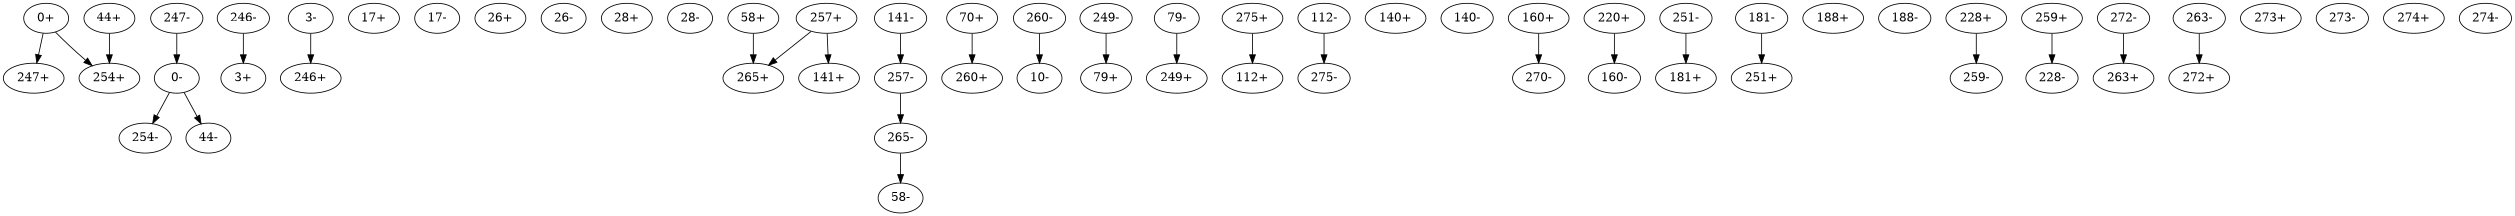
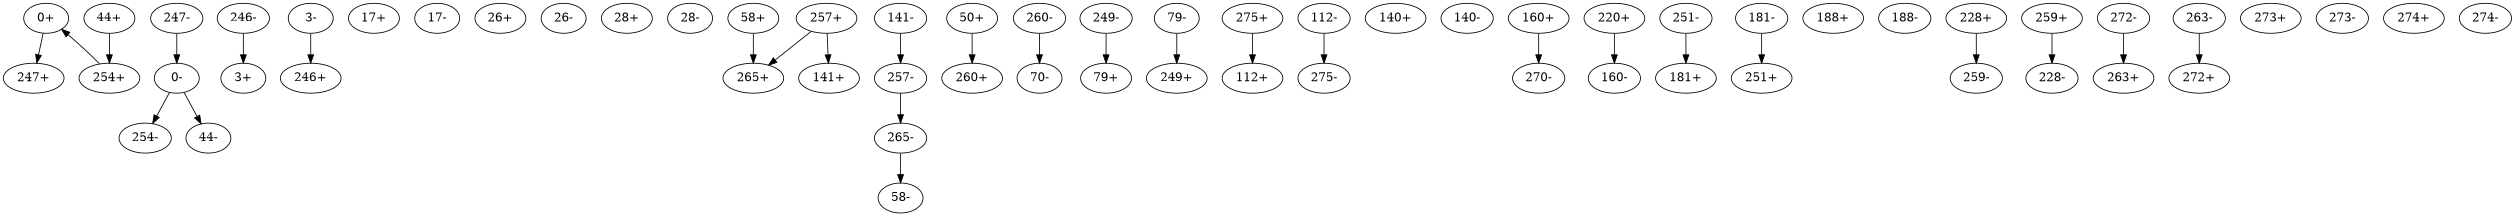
node "70+": label "70+" -> "50+"
edge "0+" -> "254+": reversed
node "10-": label "10-" -> "70-"
